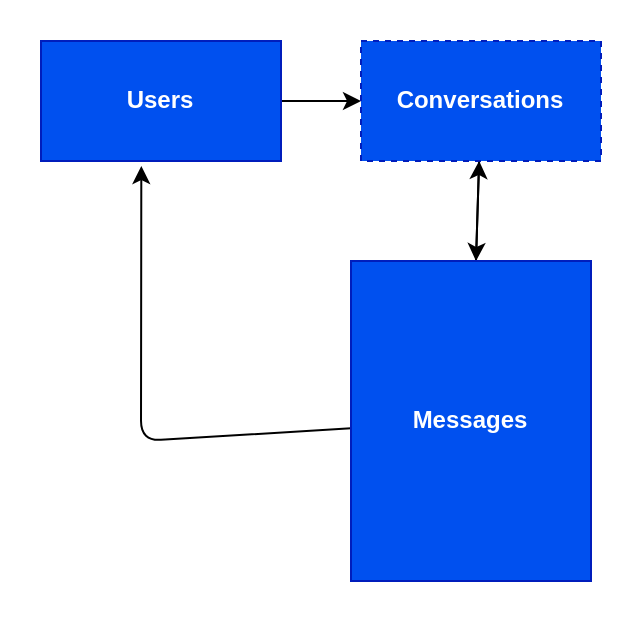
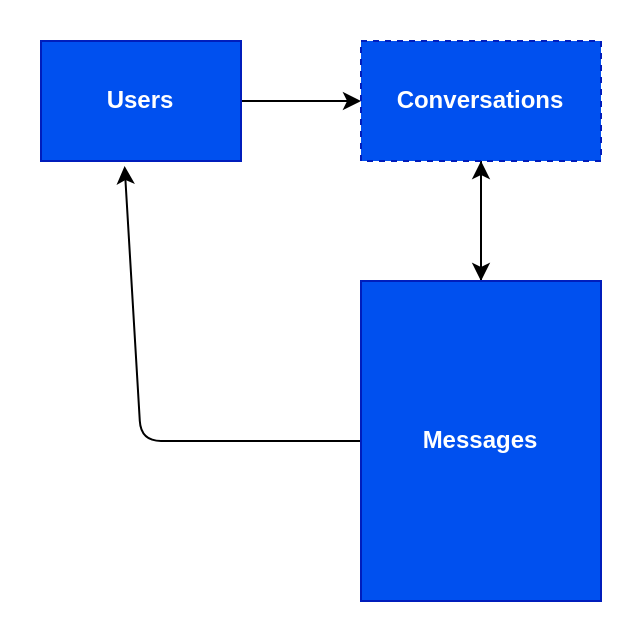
node "Users": size 240x120 -> 200x120
node "Messages": moved (471, 421) -> (481, 441)
